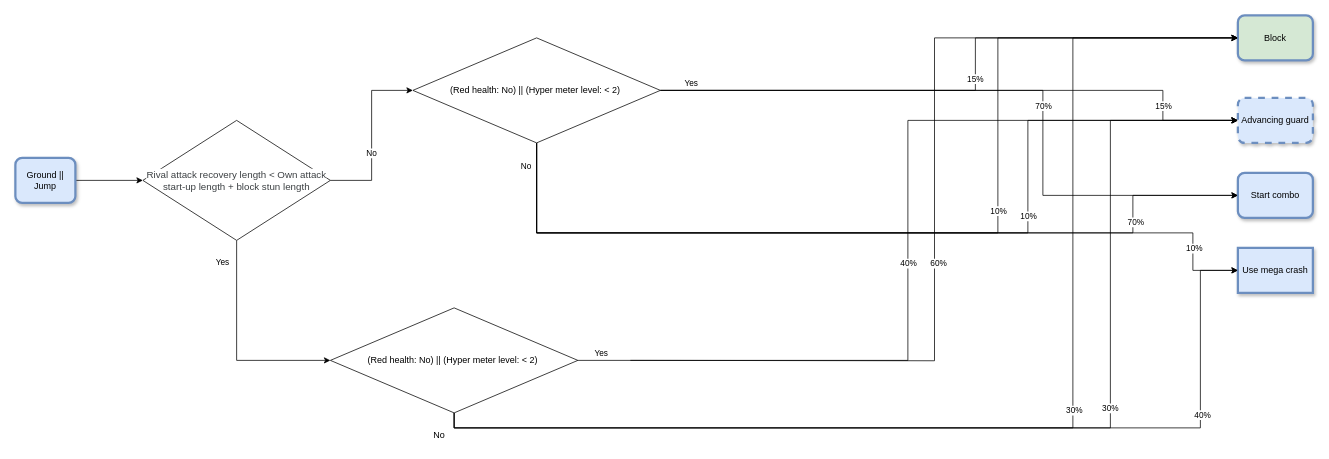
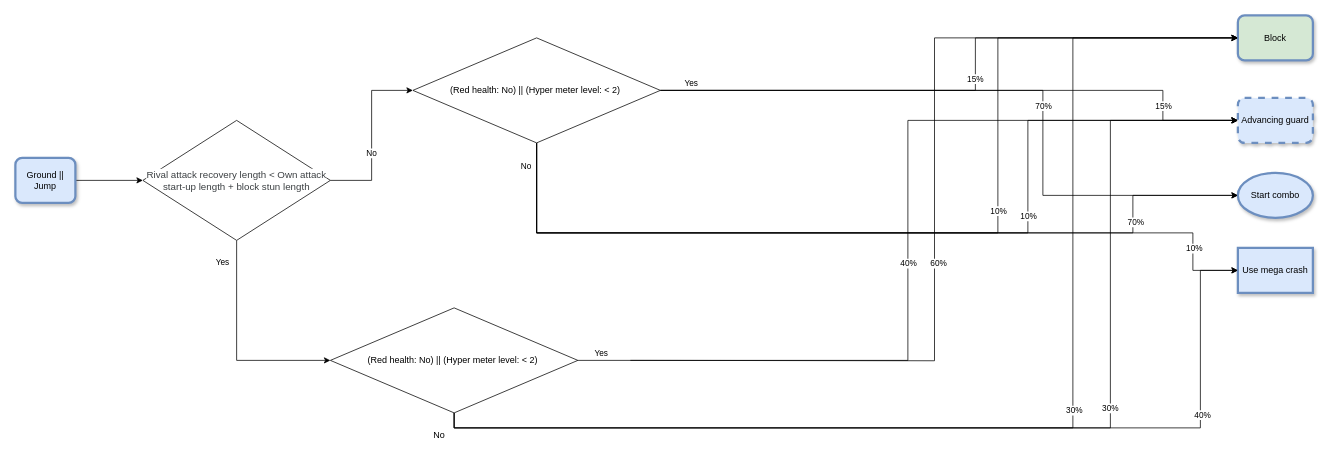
node "Start combo": shape rounded rectangle -> ellipse
